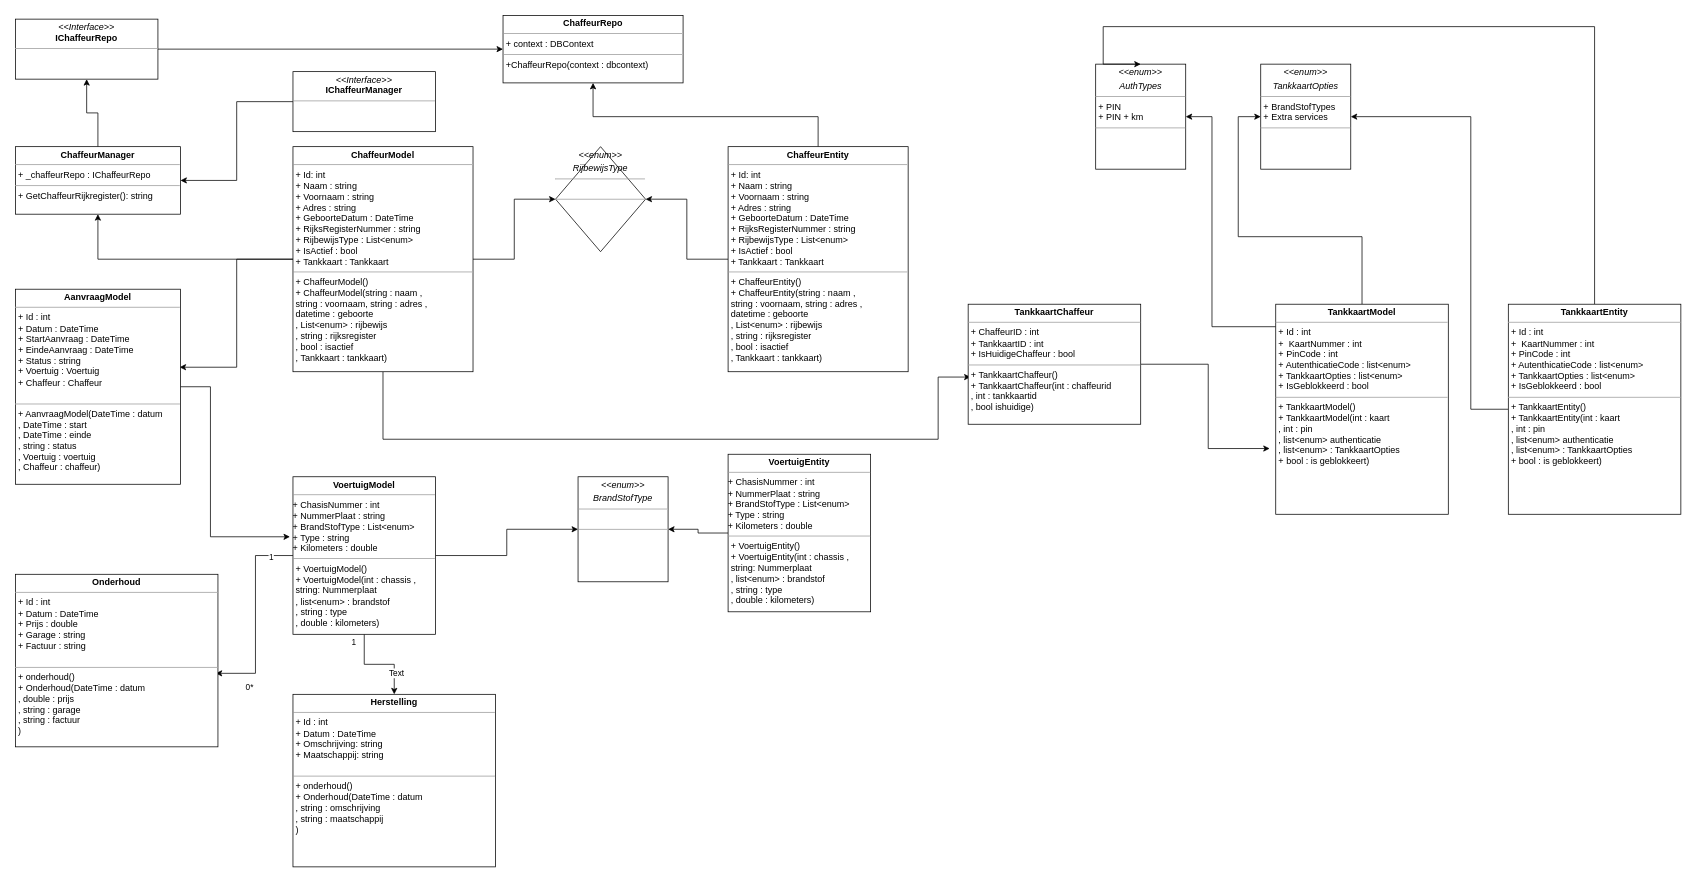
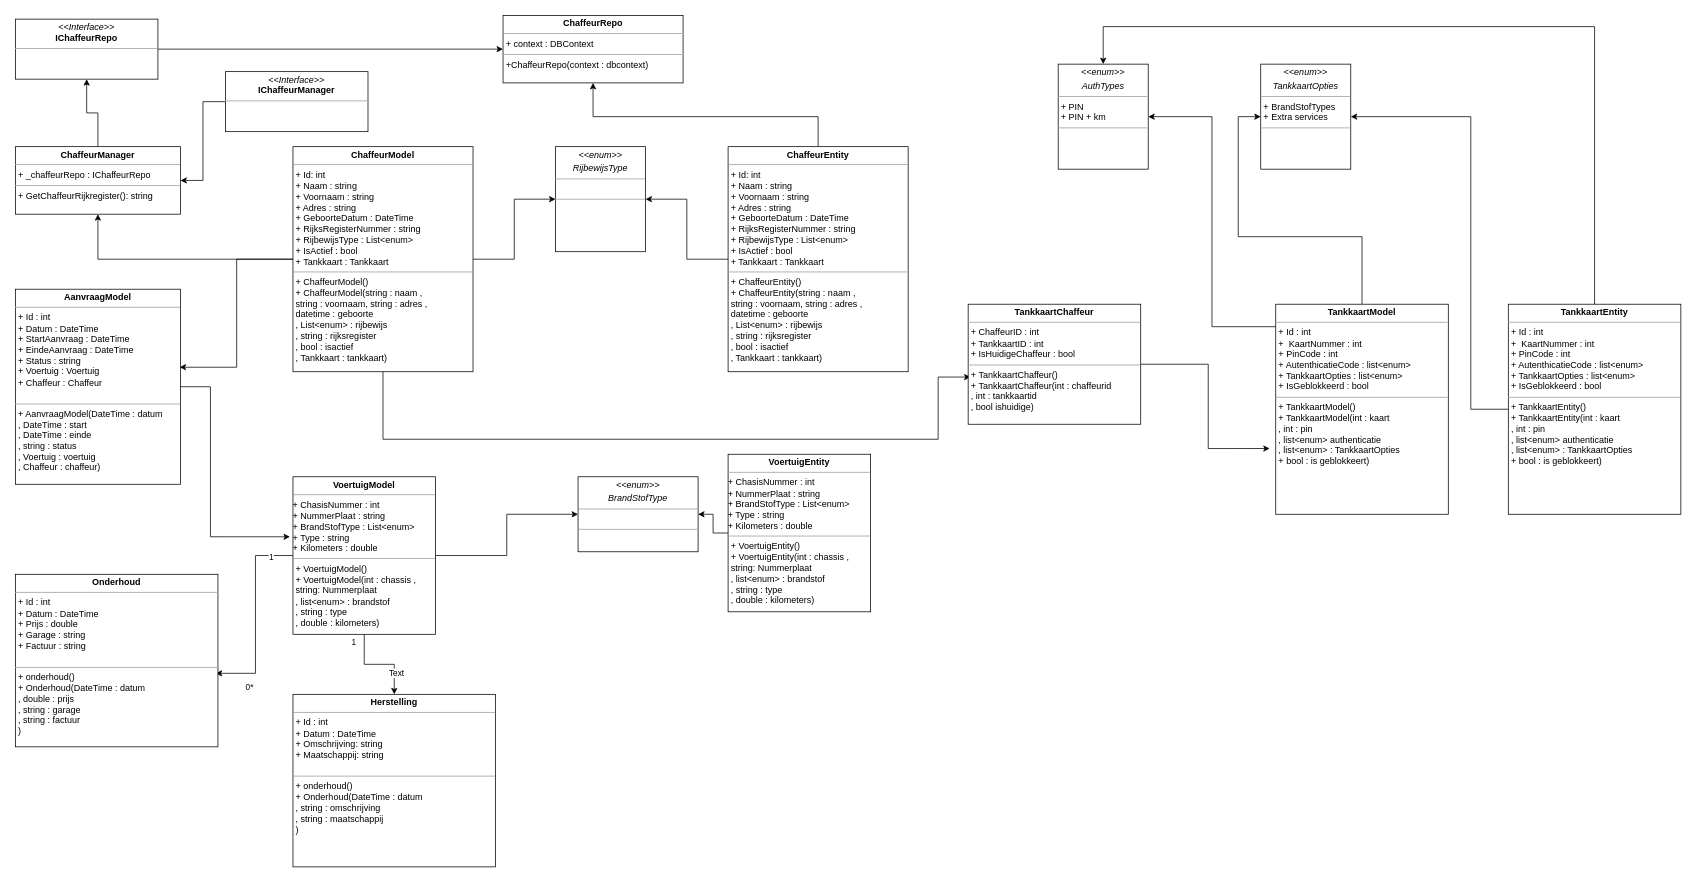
node "<<Interface>> IChaffeurManager": moved (364, 102) -> (297, 102)
node "<<enum>> AuthTypes + PIN + PIN + km": moved (1140, 117) -> (1103, 117)
node "<<enum>> RijbewijsType": shape diamond -> rectangle
node "<<enum>> BrandStofType": size 90x105 -> 120x75
